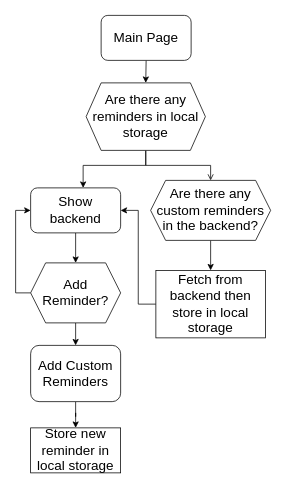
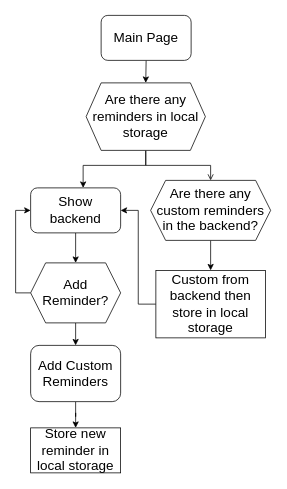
node "Fetch from backend then store in local storage": label "Fetch from backend then store in local storage" -> "Custom from backend then store in local storage"
